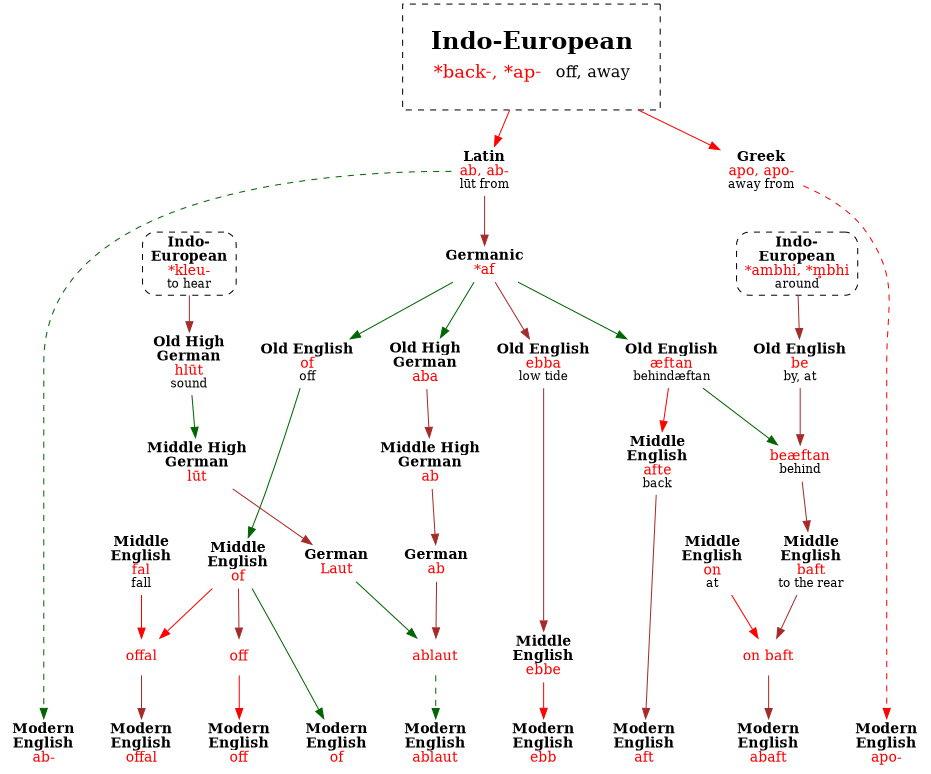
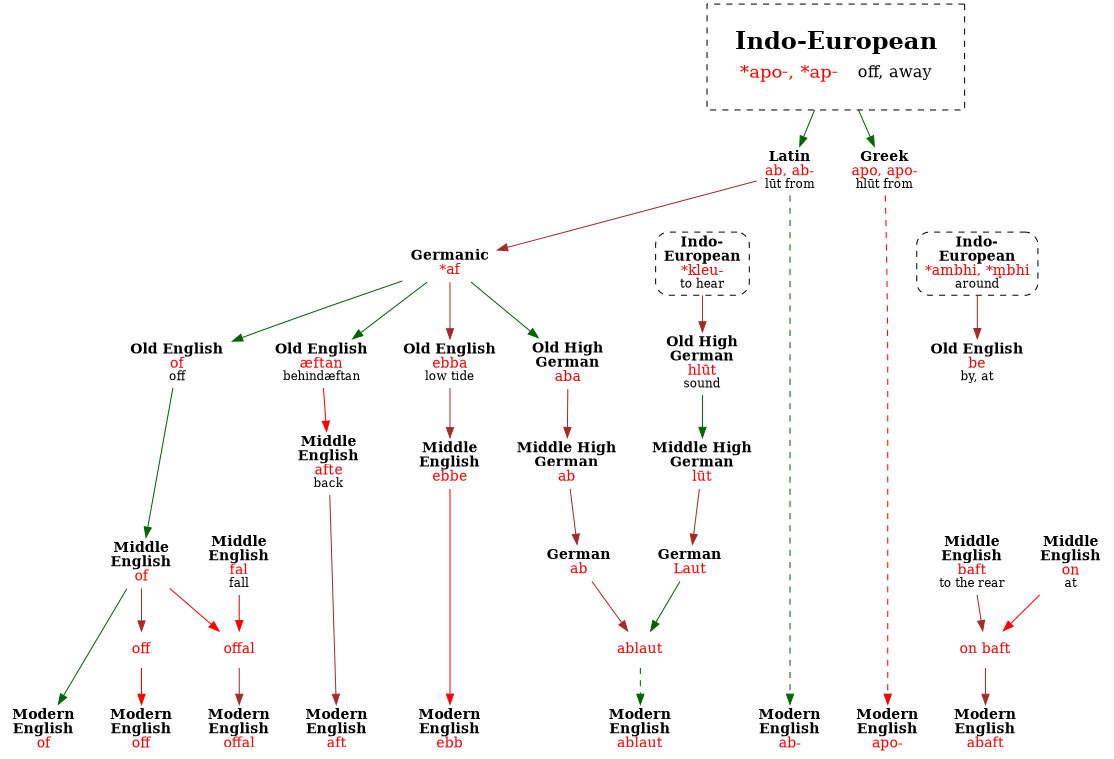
node "Indo-European": text "*back-, *ap-" -> "*apo-, *ap-"
edge "Indo-European" -> "Latin": color red -> darkgreen
edge "Indo-European" -> "Greek": color red -> darkgreen
node "Greek": text "away from" -> "hlūt from"
node "beæftan": removed
